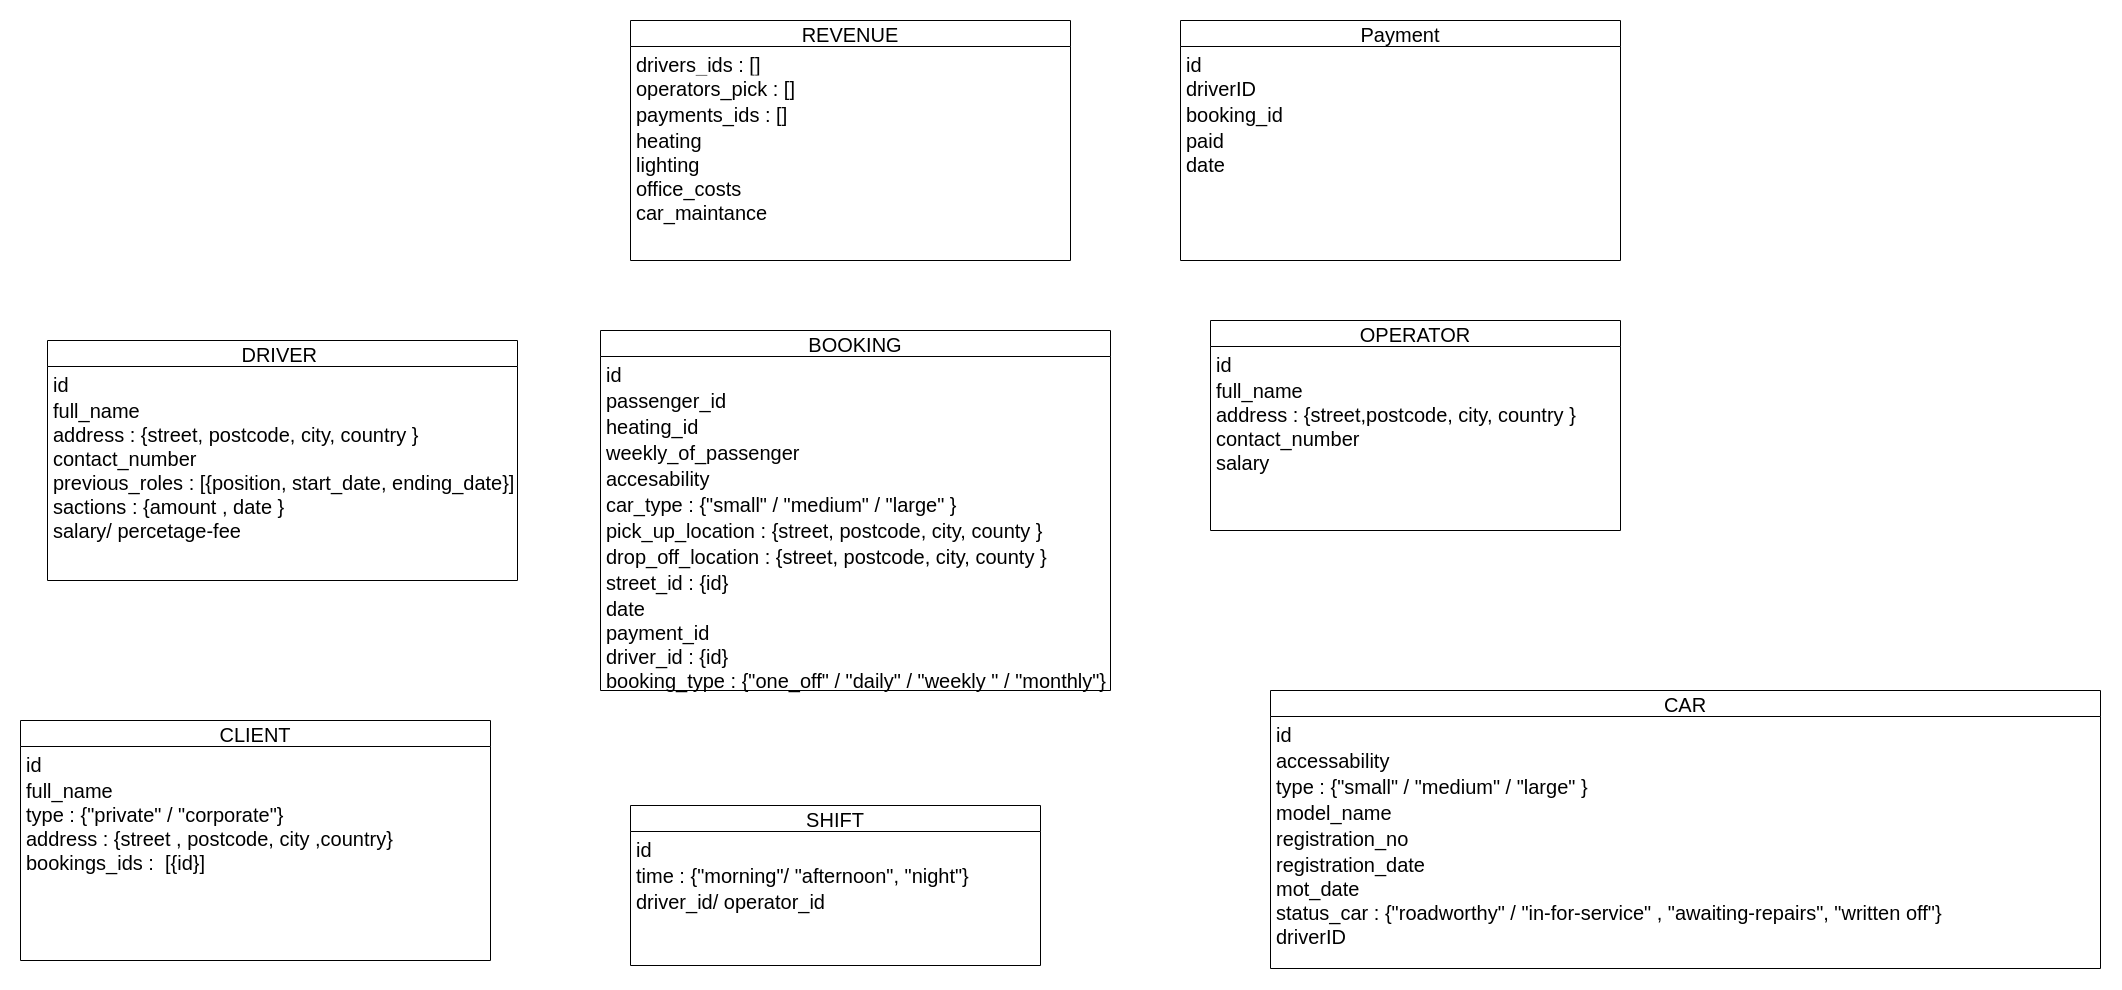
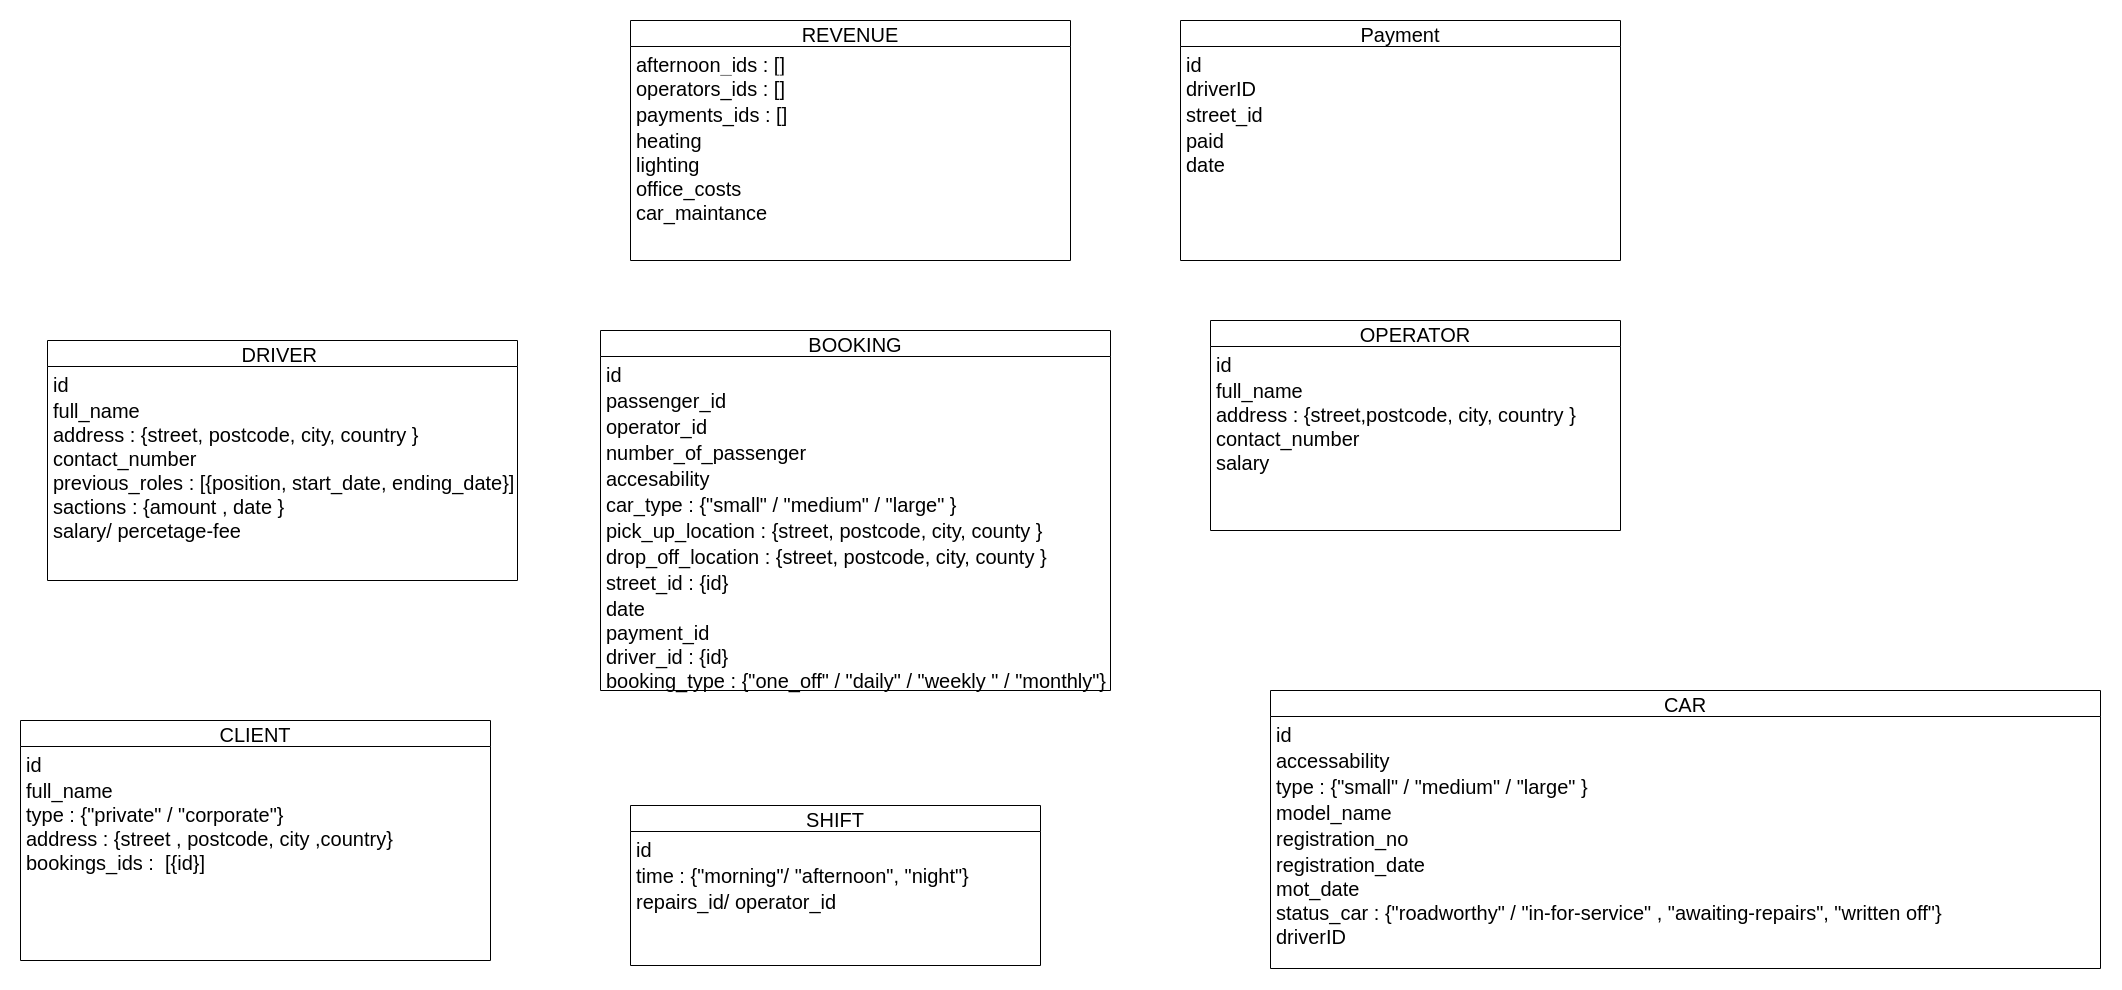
node "drivers_ids : []": label "drivers_ids : []" -> "afternoon_ids : []"
node "operators_pick : []": label "operators_pick : []" -> "operators_ids : []"
node "booking_id": label "booking_id" -> "street_id"
node "heating_id": label "heating_id" -> "operator_id"
node "weekly_of_passenger": label "weekly_of_passenger" -> "number_of_passenger"
node "driver_id/ operator_id": label "driver_id/ operator_id" -> "repairs_id/ operator_id"
